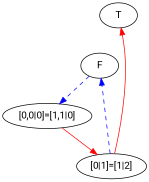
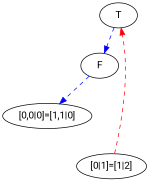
edge "[0|1]=[1|2]" -> "T": style solid -> dashed
edge "[0|1]=[1|2]" -> "F": now "T" -> "F"
edge "[0,0|0]=[1,1|0]" -> "[0|1]=[1|2]": removed
